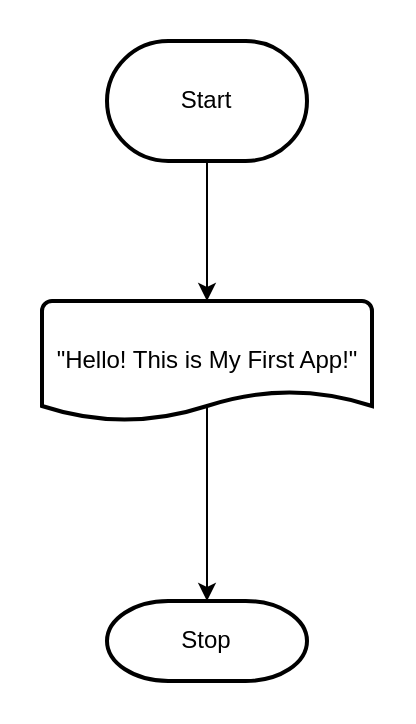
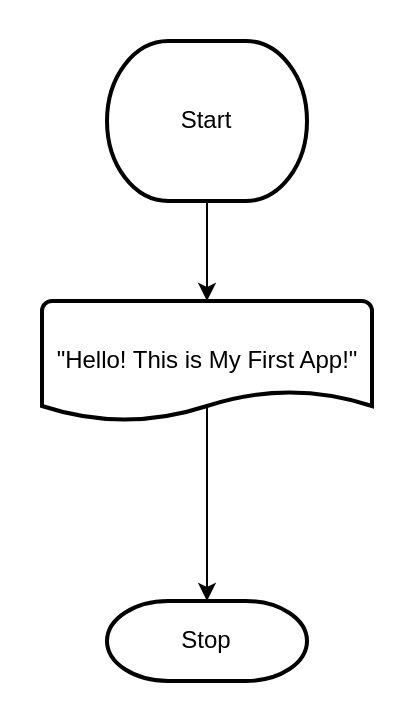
node "Start": size 200x120 -> 200x160
